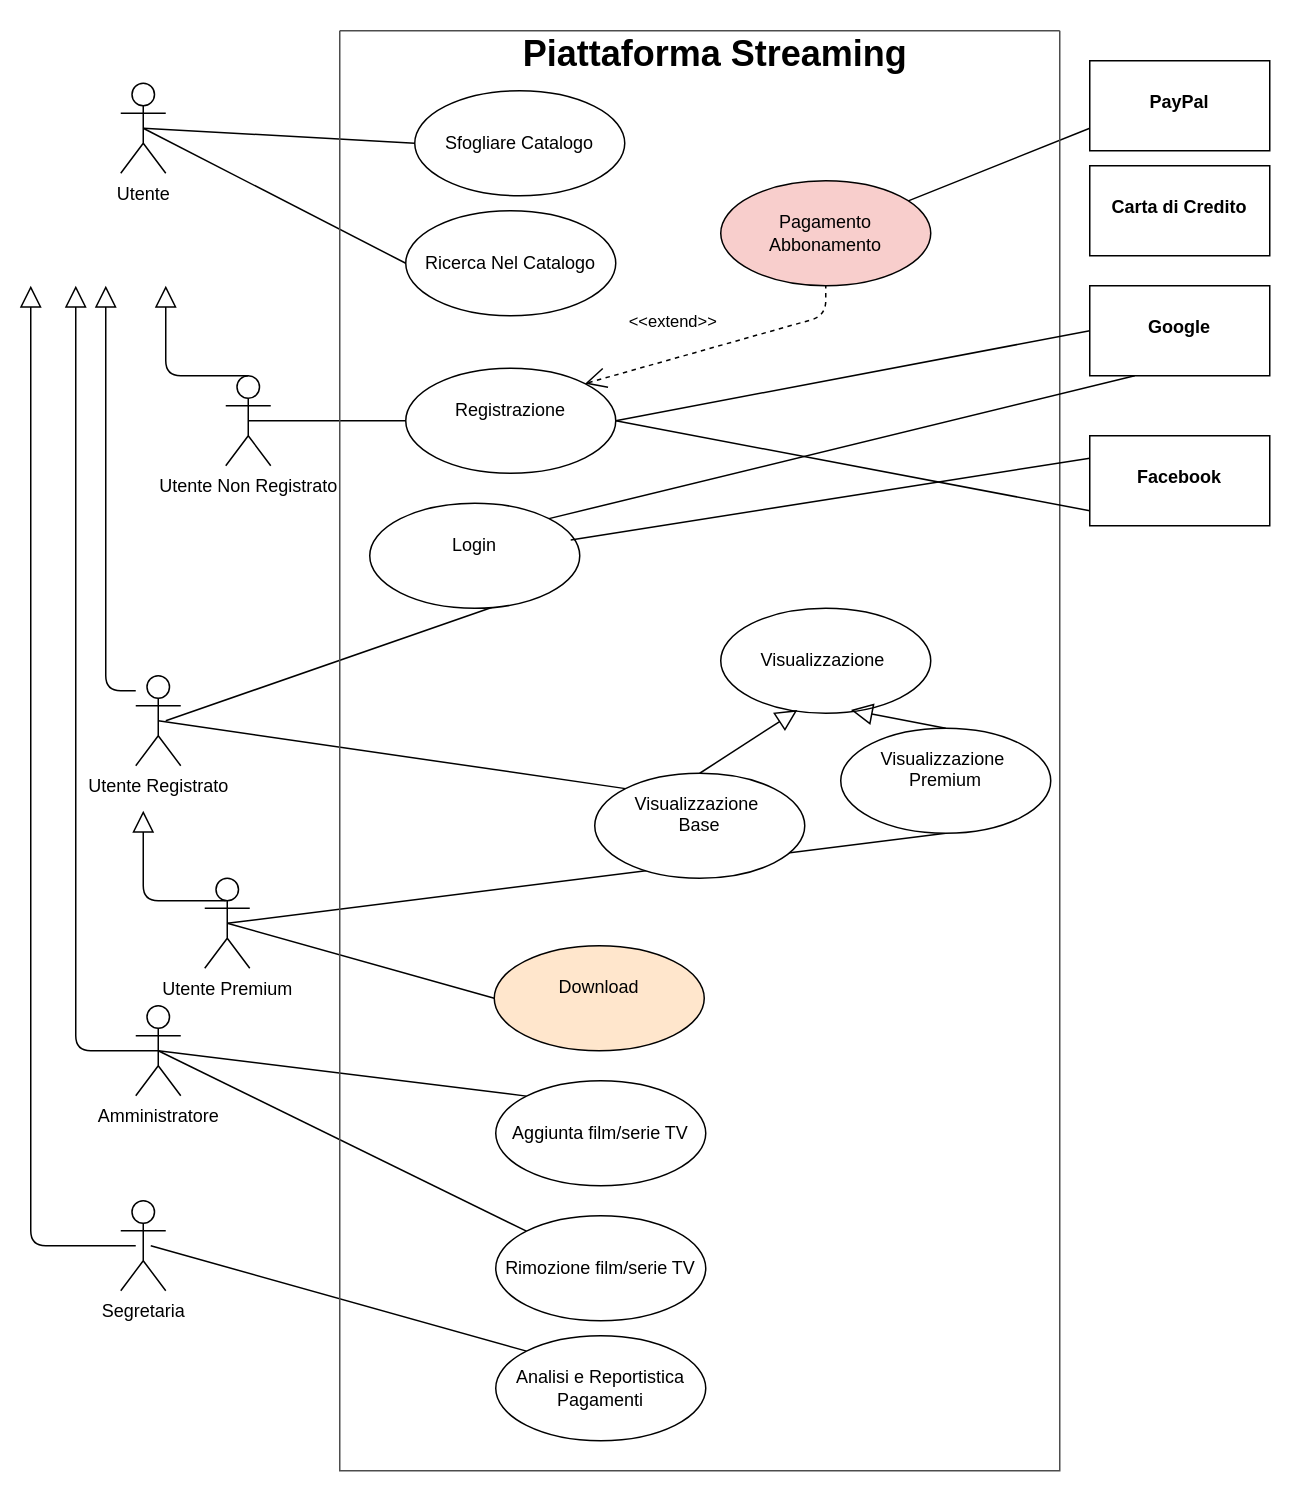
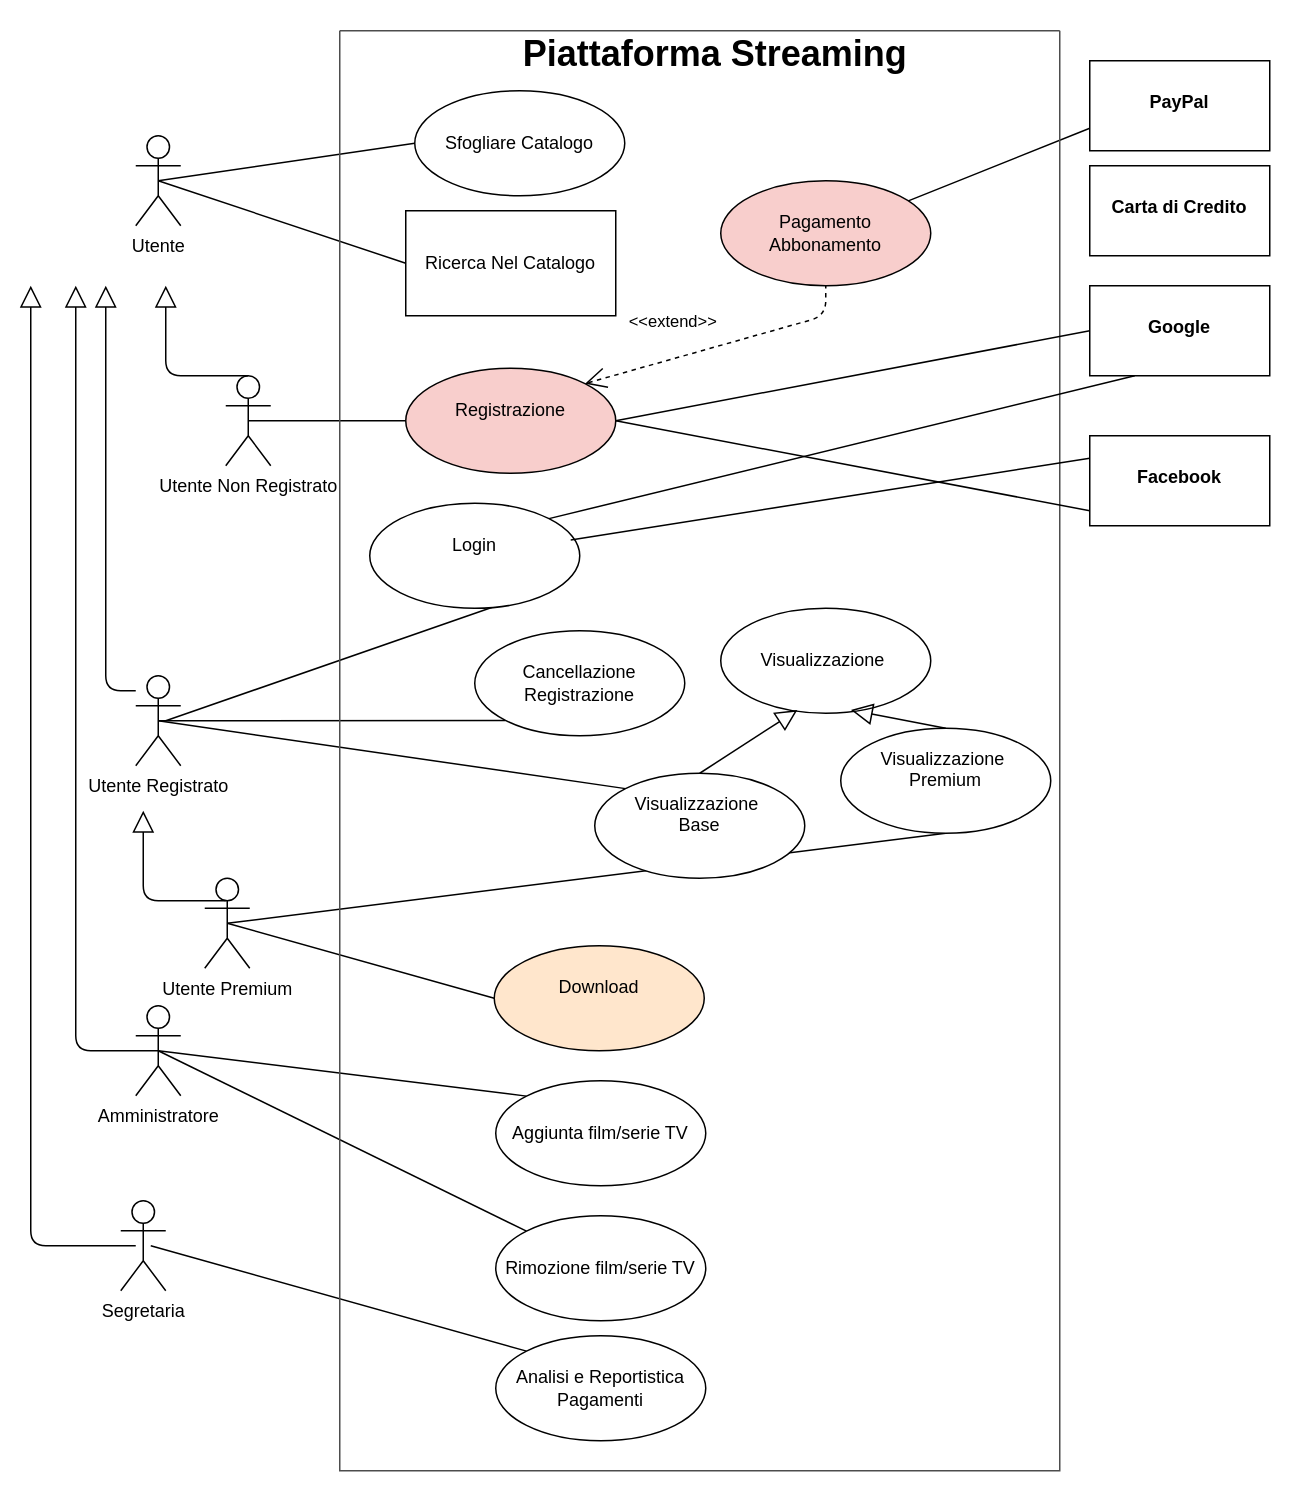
node "Utente": moved (143, 128) -> (158, 181)
node "Ricerca Nel Catalogo": shape ellipse -> rectangle
node "Registrazione": fillcolor #ffffff -> #f8cecc
node "Cancellazione Registrazione": added
edge "Cancellazione Registrazione" -- "Utente Registrato": added
